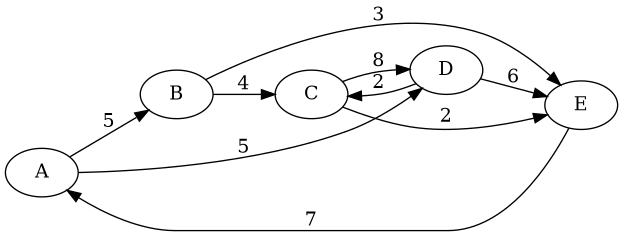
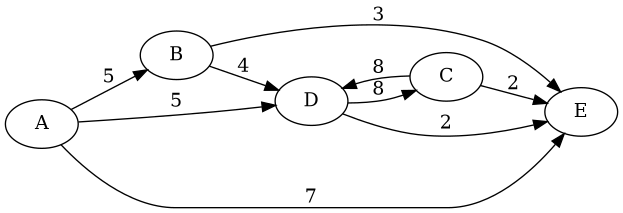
edge "D" -> "E": label "6" -> "2"
edge "D" -> "C": label "2" -> "8"
edge "B" -> "C": now "B" -> "D"
edge "E" -> "A": reversed
